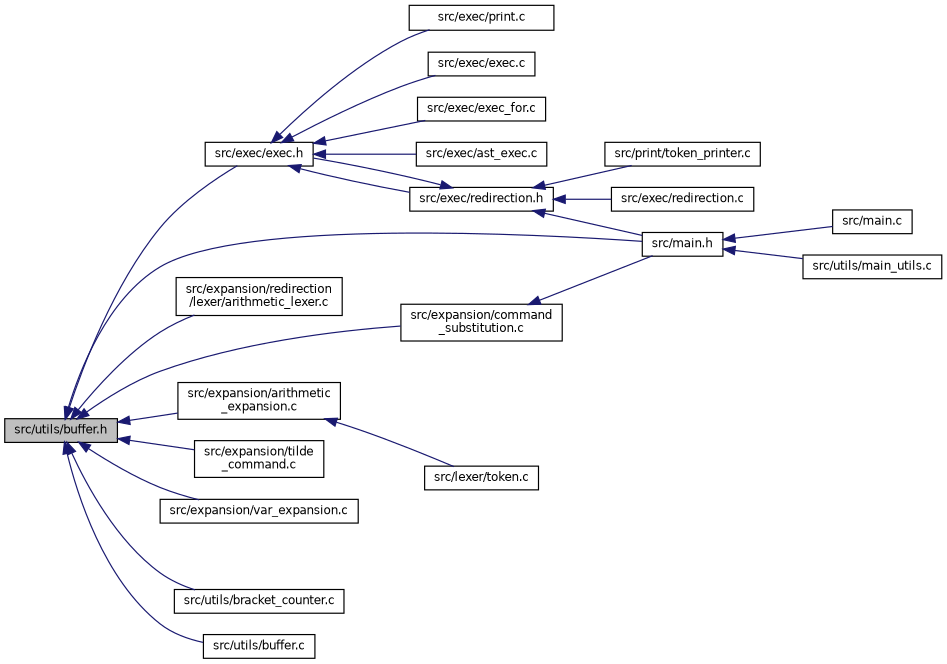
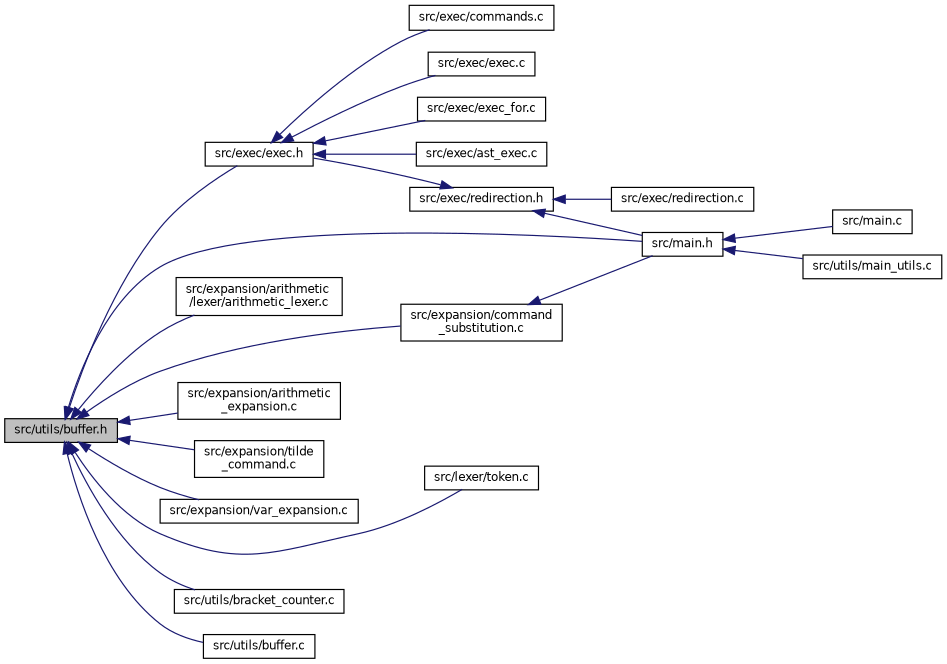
node "src/exec/print.c": label "src/exec/print.c" -> "src/exec/commands.c"
node "src/print/token_printer.c": removed
edge "src/exec/redirection.h" -> "src/exec/exec.h": removed
node "src/expansion/redirection /lexer/arithmetic_lexer.c": label "src/expansion/redirection /lexer/arithmetic_lexer.c" -> "src/expansion/arithmetic /lexer/arithmetic_lexer.c"
edge "src/lexer/token.c" -> "src/expansion/arithmetic _expansion.c": now "src/lexer/token.c" -> "src/utils/buffer.h"
